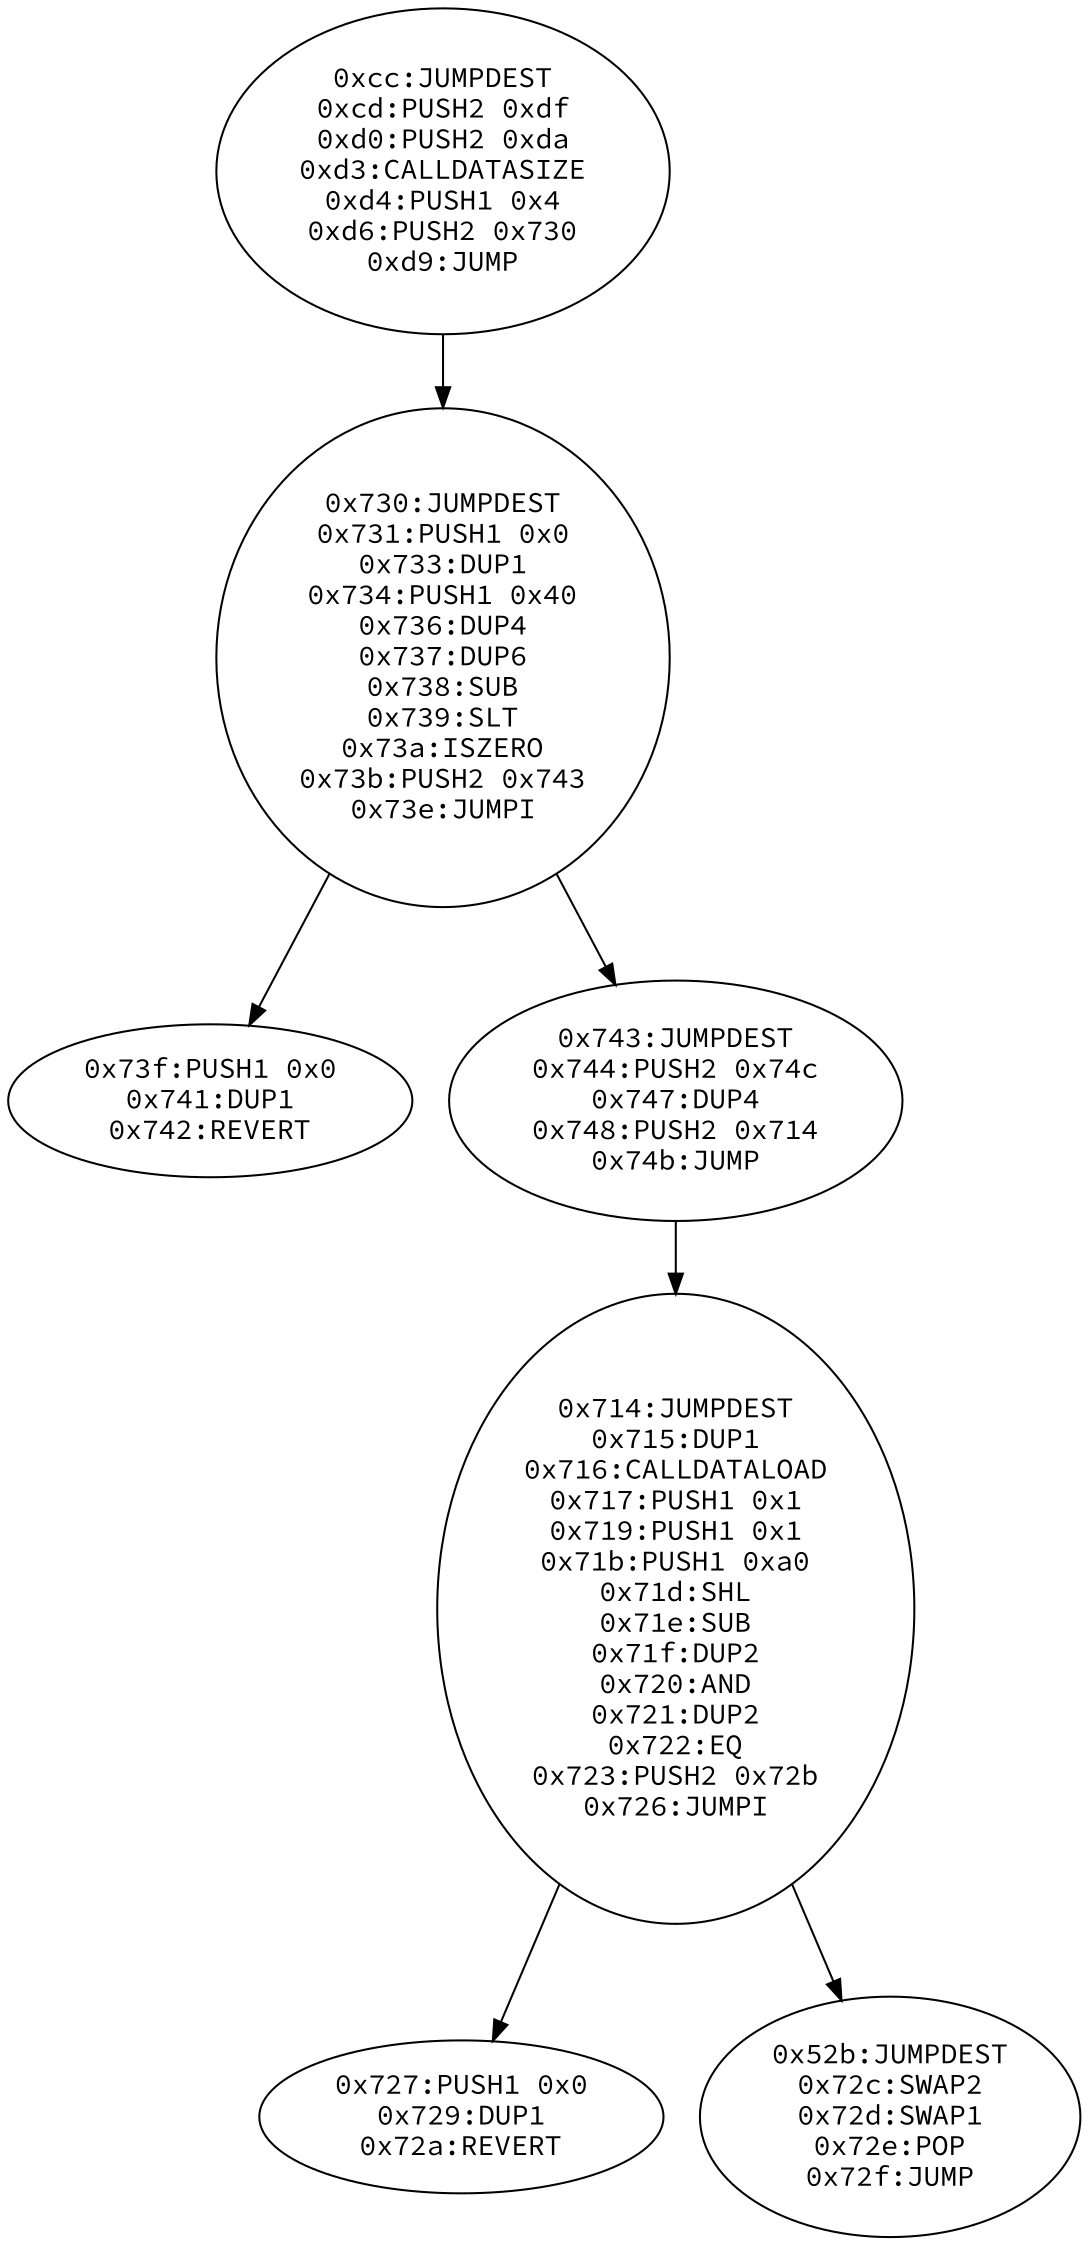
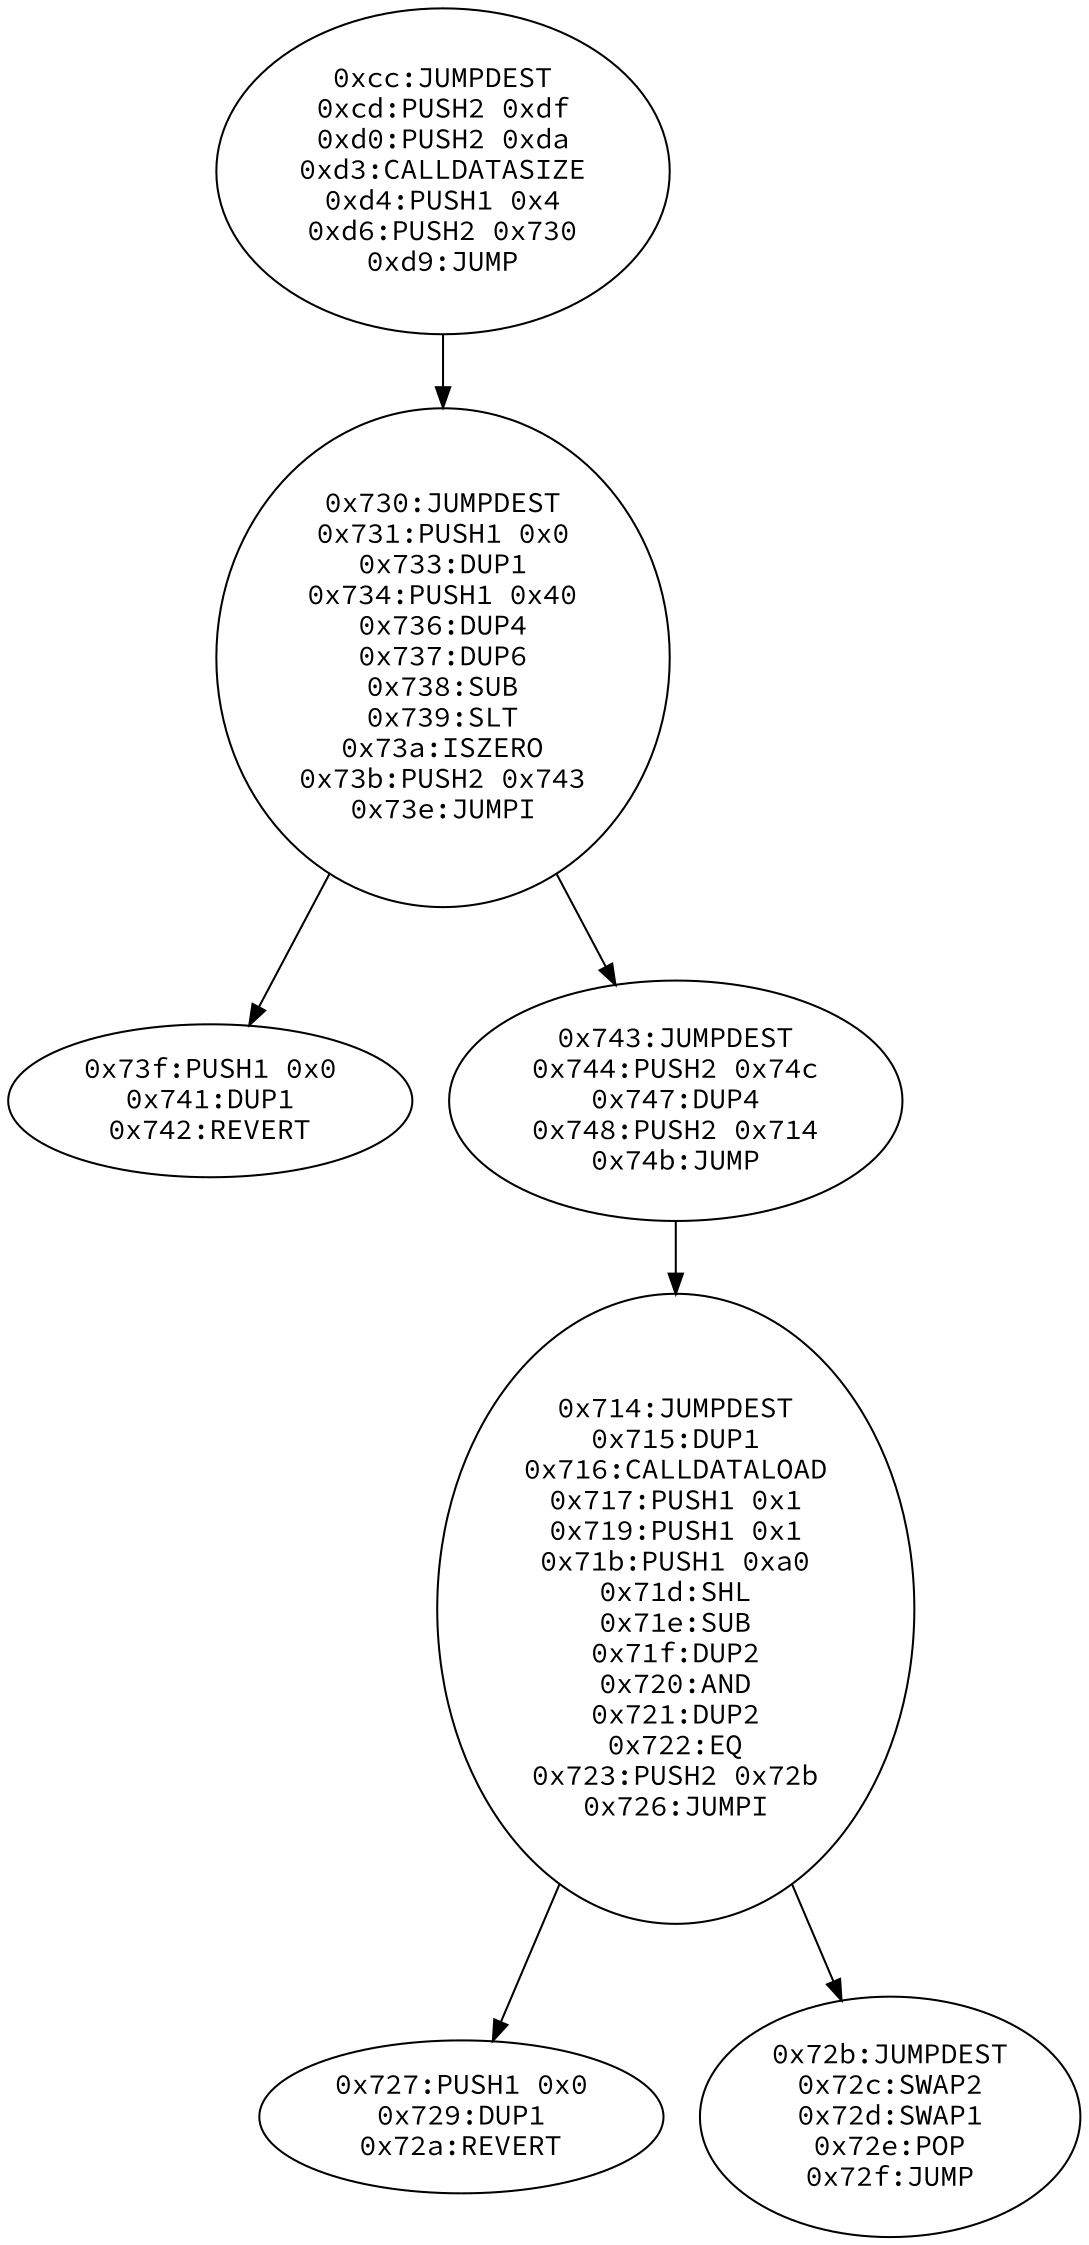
node "0x52b:JUMPDEST 0x72c:SWAP2 0x72d:SWAP1 0x72e:POP 0x72f:JUMP": label "0x52b:JUMPDEST 0x72c:SWAP2 0x72d:SWAP1 0x72e:POP 0x72f:JUMP" -> "0x72b:JUMPDEST 0x72c:SWAP2 0x72d:SWAP1 0x72e:POP 0x72f:JUMP"
